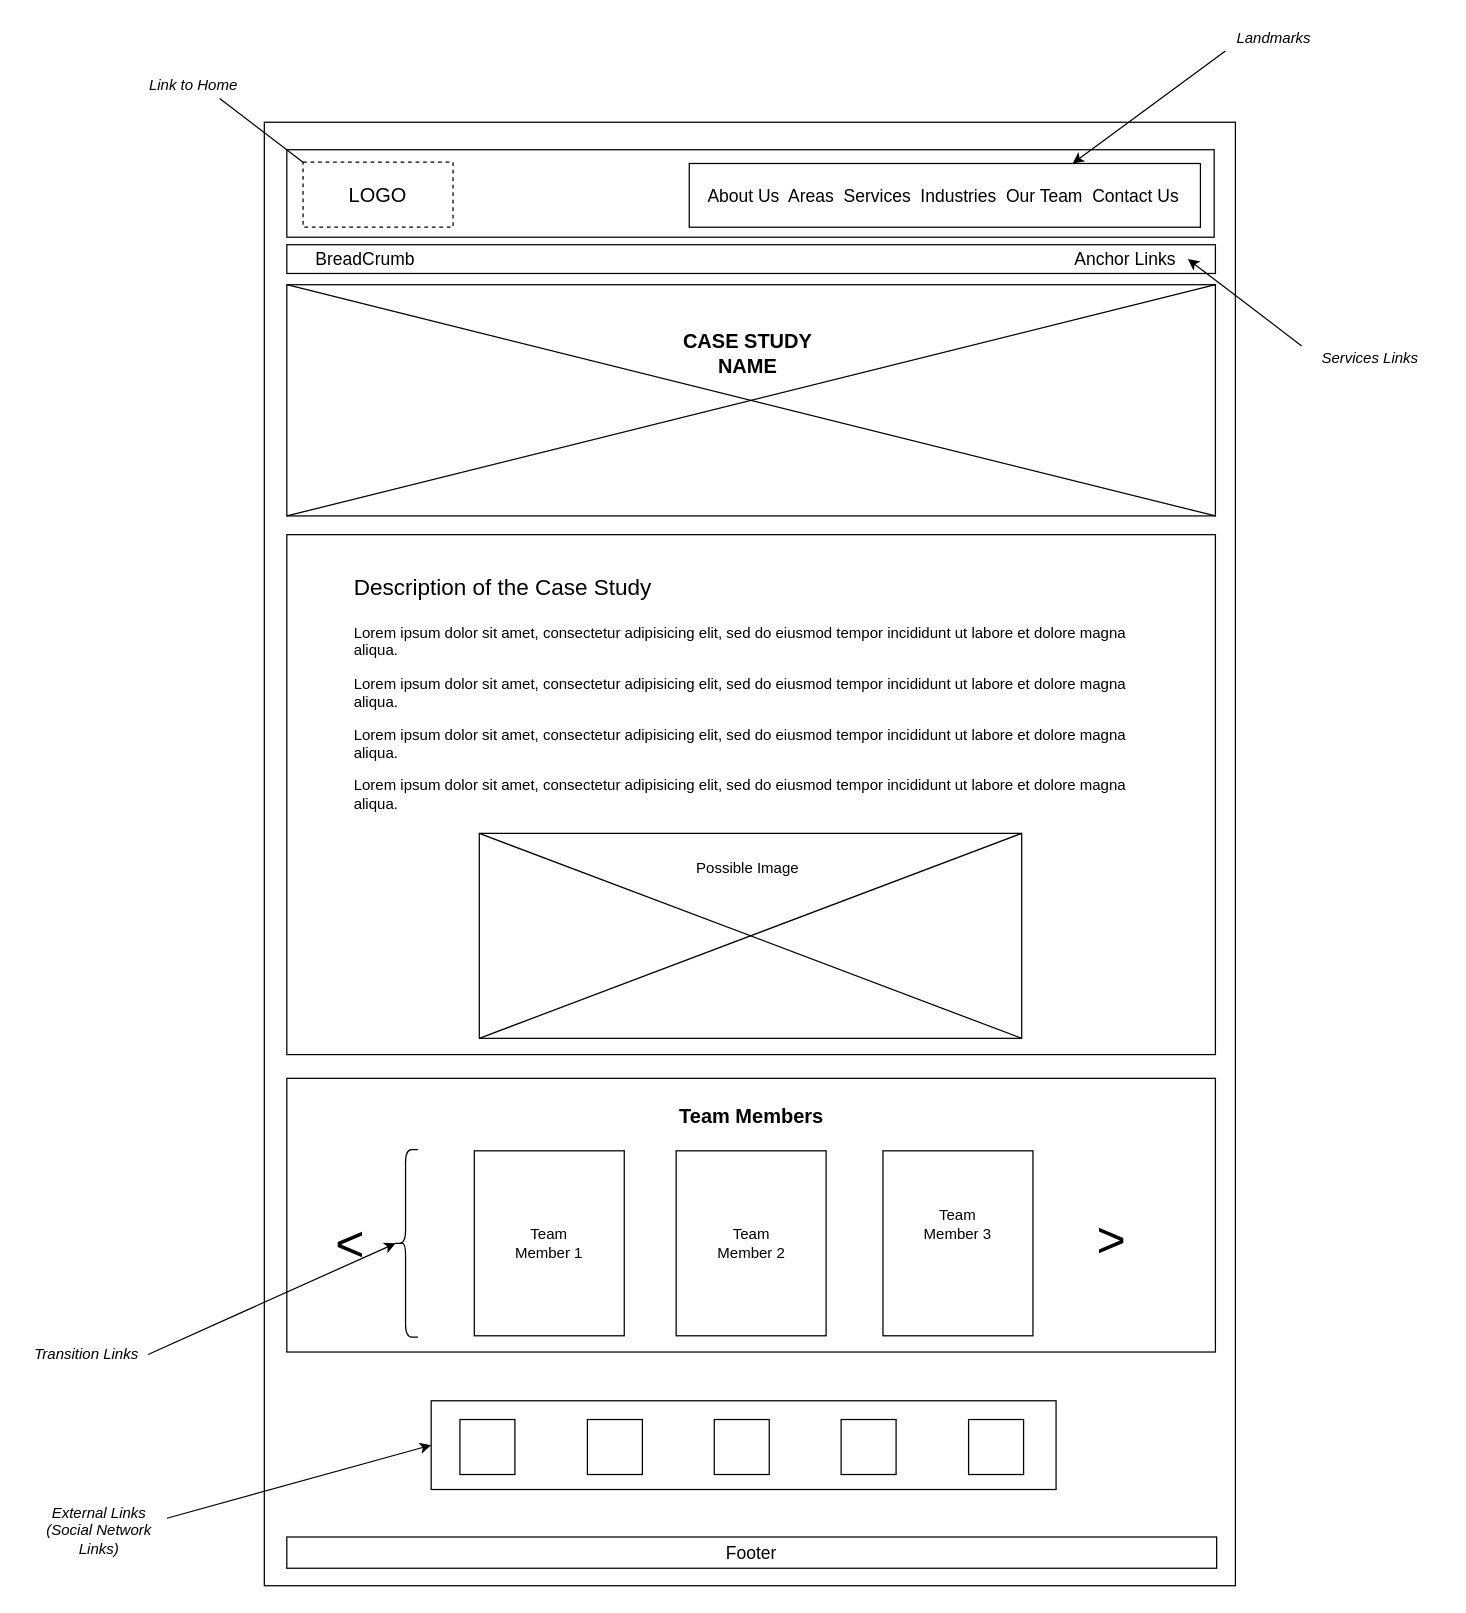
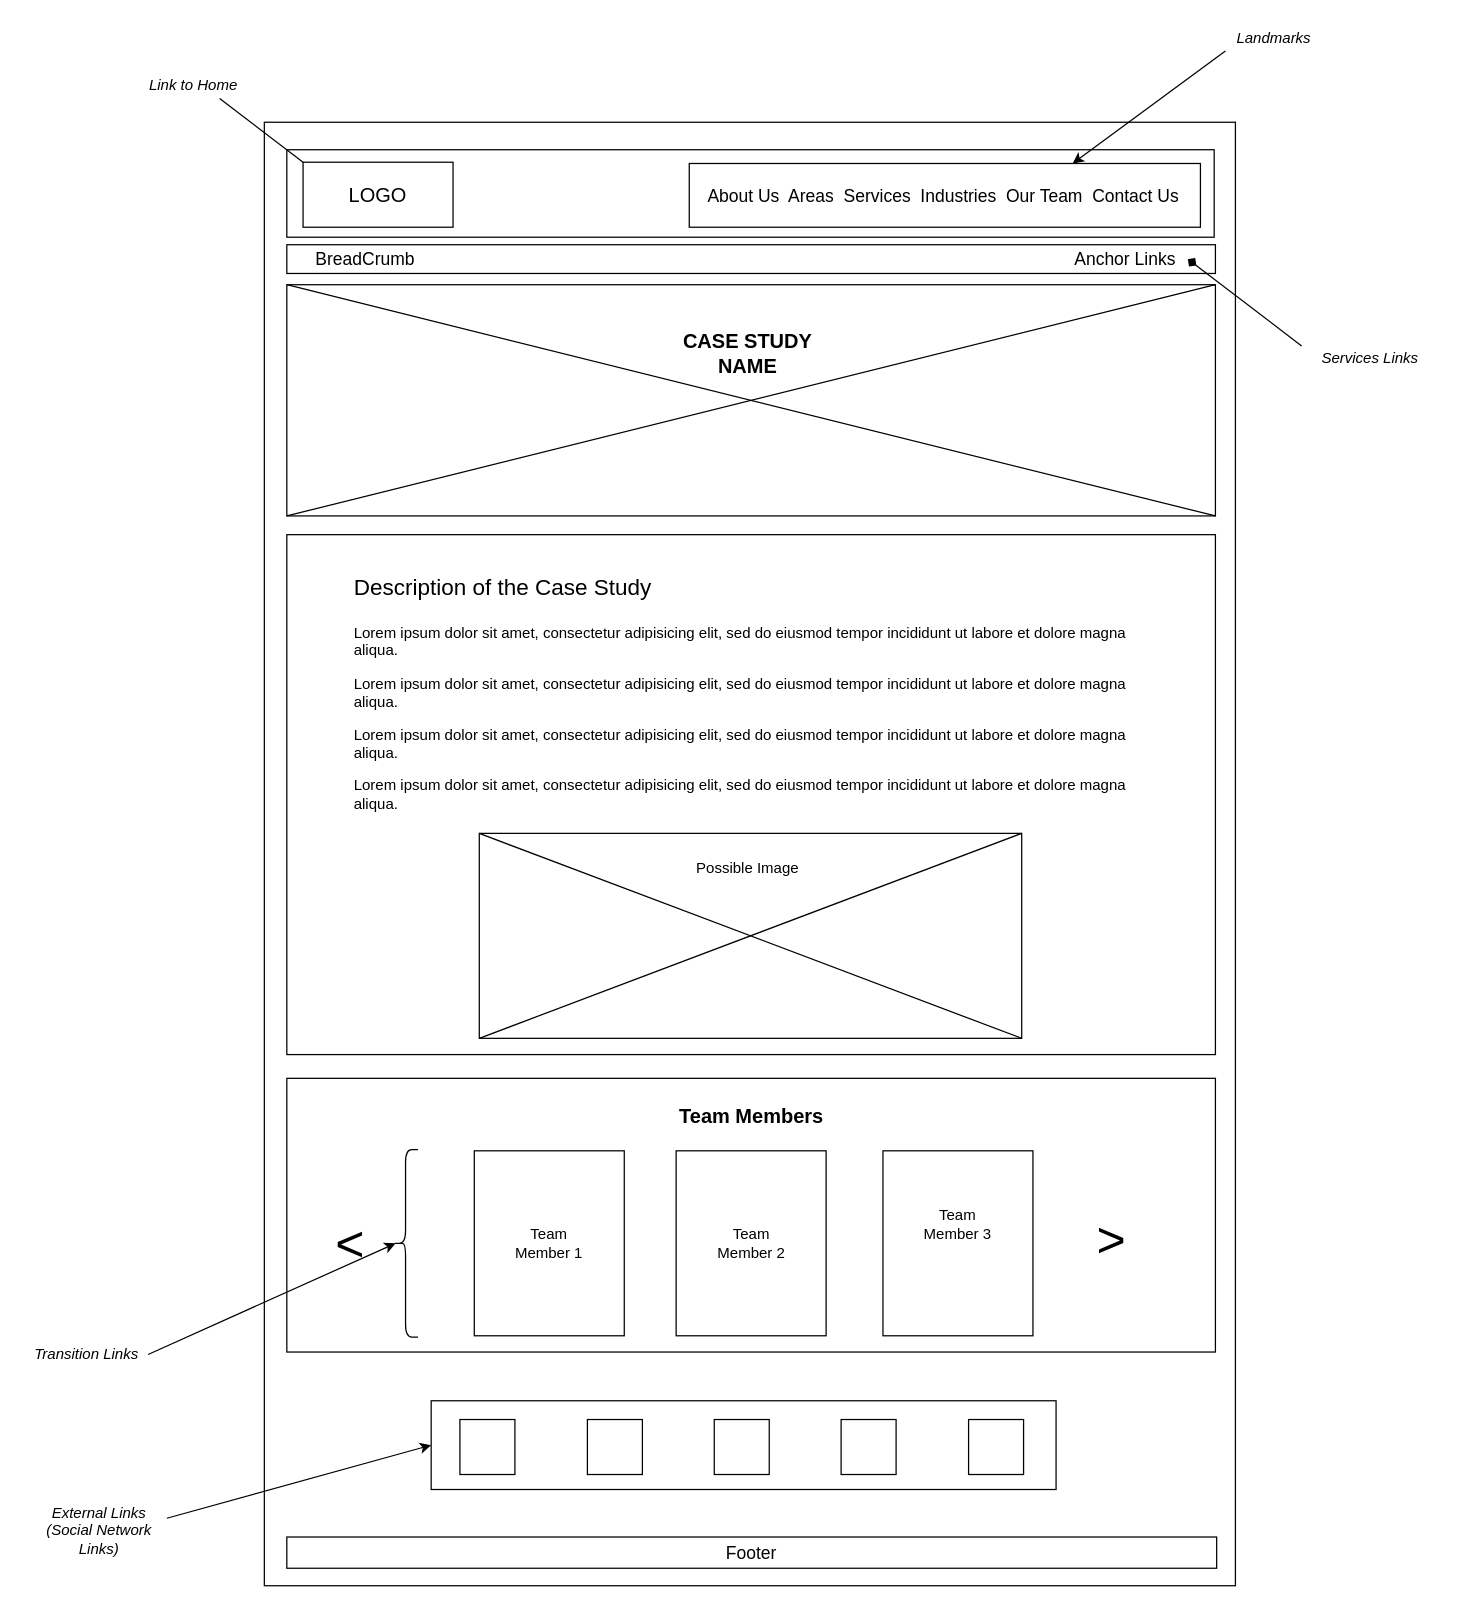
node "LOGO": style dashed -> solid
edge "Services Links" -> "Anchor Links": arrowhead classic -> diamond
